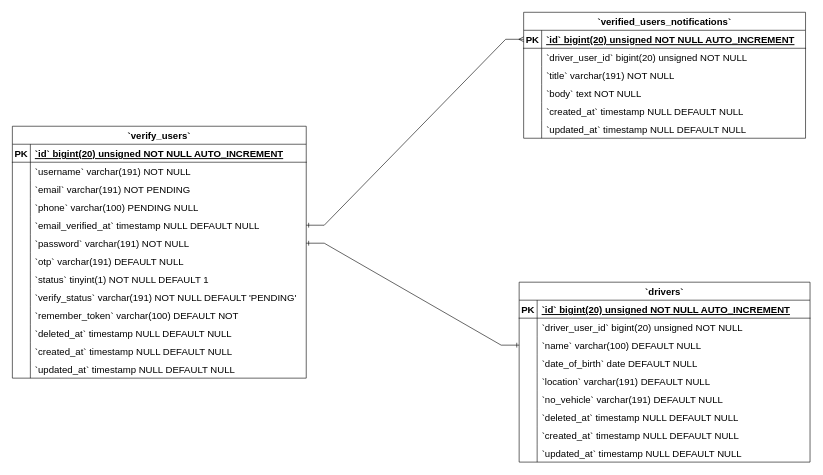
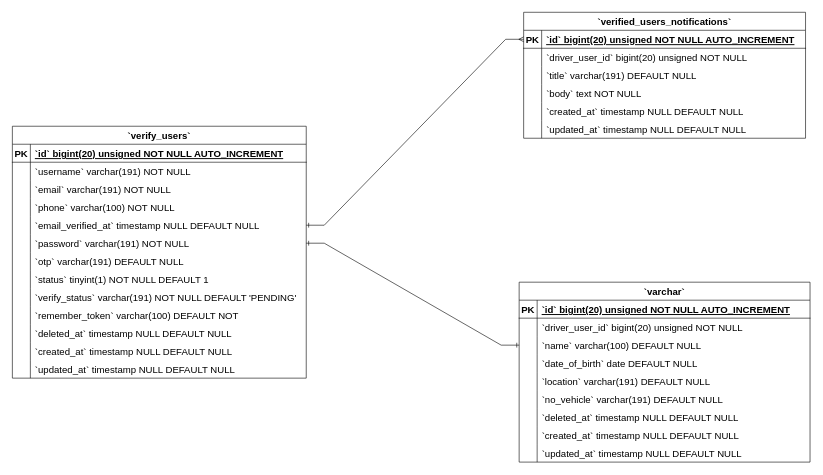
node "`title` varchar(191) NOT NULL": label "`title` varchar(191) NOT NULL" -> "`title` varchar(191) DEFAULT NULL"
node "`email` varchar(191) NOT PENDING": label "`email` varchar(191) NOT PENDING" -> "`email` varchar(191) NOT NULL"
node "`phone` varchar(100) PENDING NULL": label "`phone` varchar(100) PENDING NULL" -> "`phone` varchar(100) NOT NULL"
node "`drivers`": label "`drivers`" -> "`varchar`"
